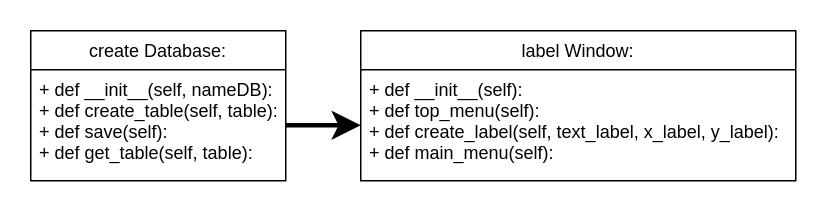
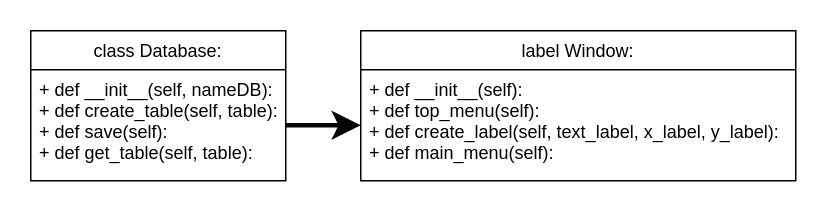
node "create Database:": label "create Database:" -> "class Database:"
